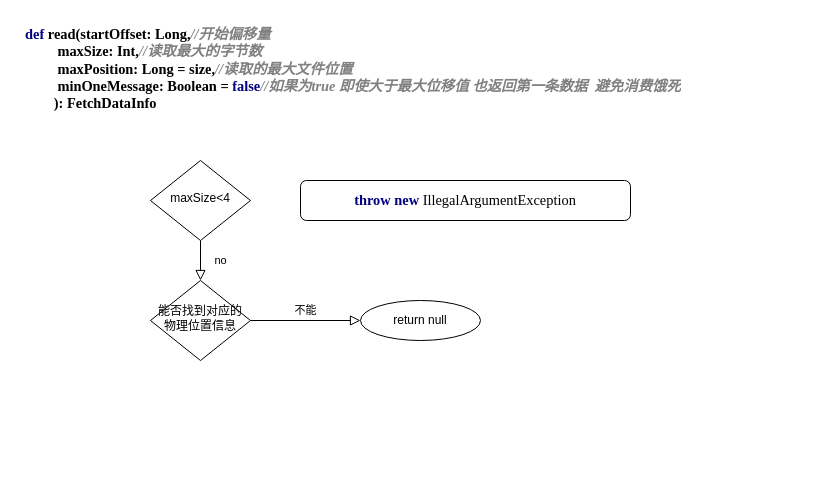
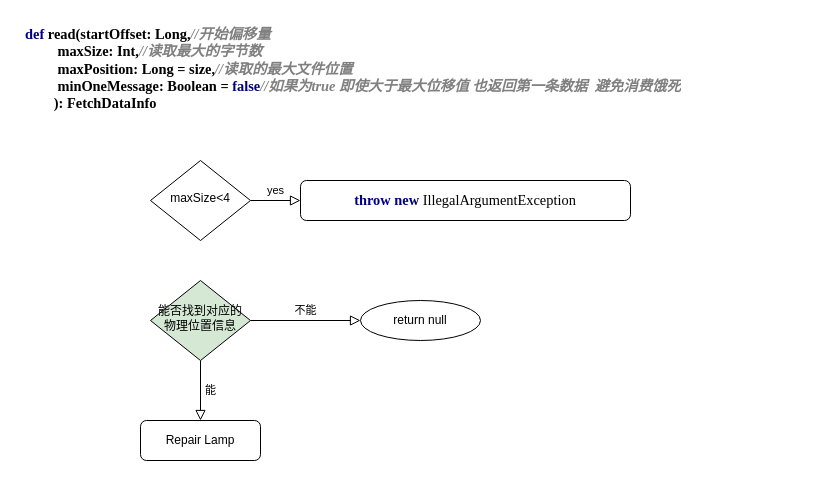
edge "maxSize<4" -> "throw new IllegalArgumentException": added, label "yes"
edge "maxSize<4" -> "能否找到对应的物理位置信息": removed, label "no"
node "能否找到对应的物理位置信息": fillcolor #ffffff -> #d5e8d4
edge "能否找到对应的物理位置信息" -> "Repair Lamp": added, label "能"
node "Repair Lamp": added
